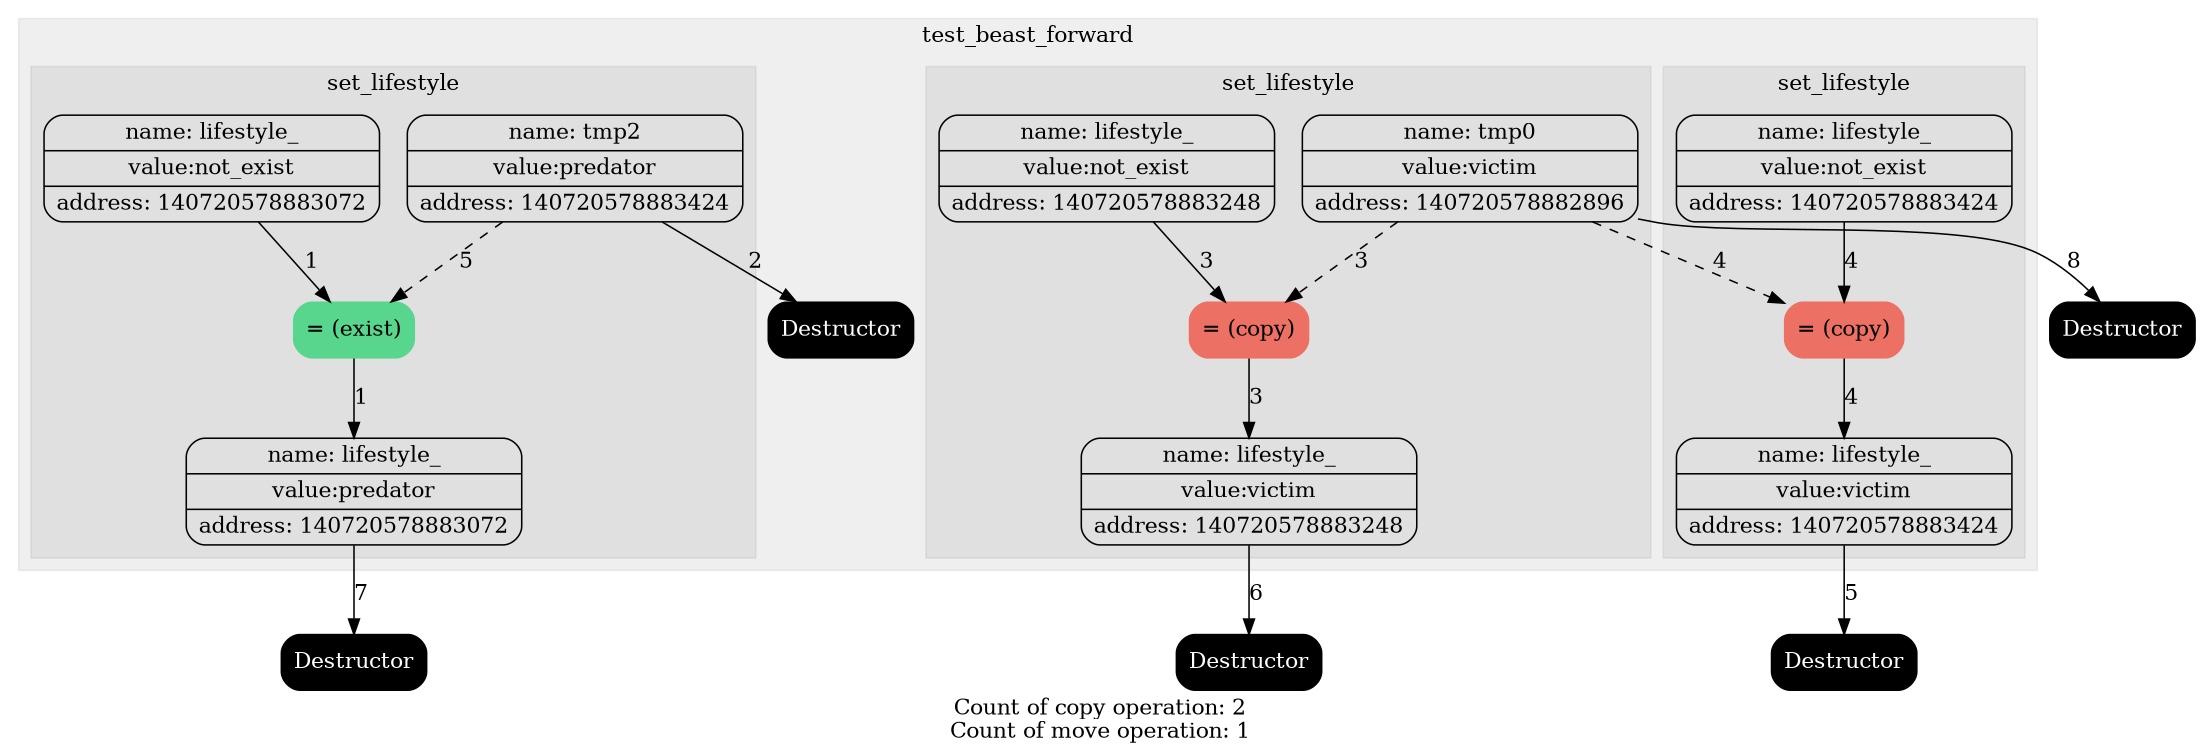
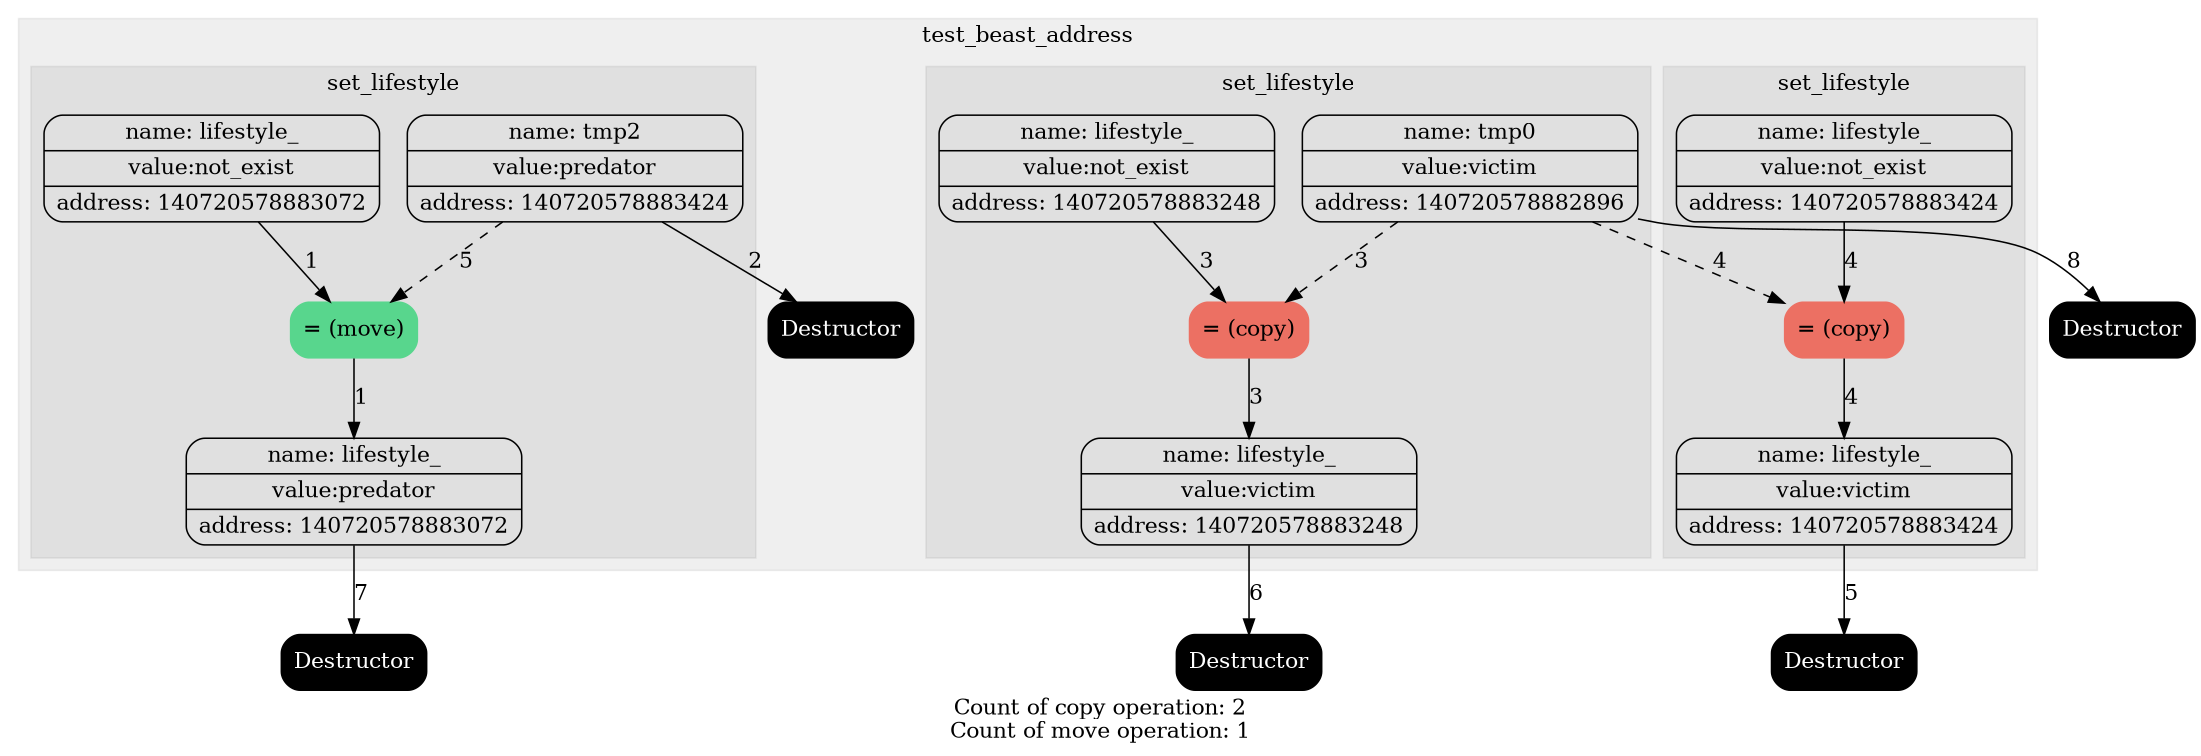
cluster "test_beast_forward": label "test_beast_forward" -> "test_beast_address"
node "= (exist)": label "= (exist)" -> "= (move)"
